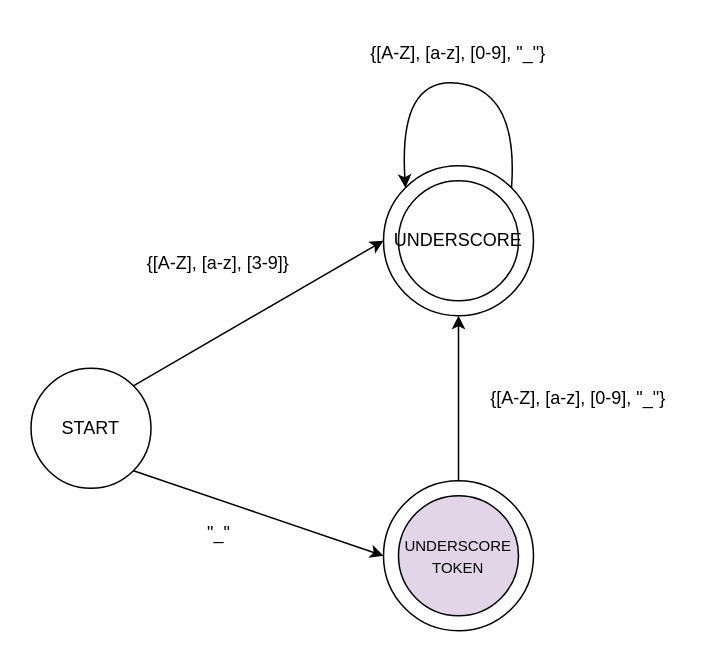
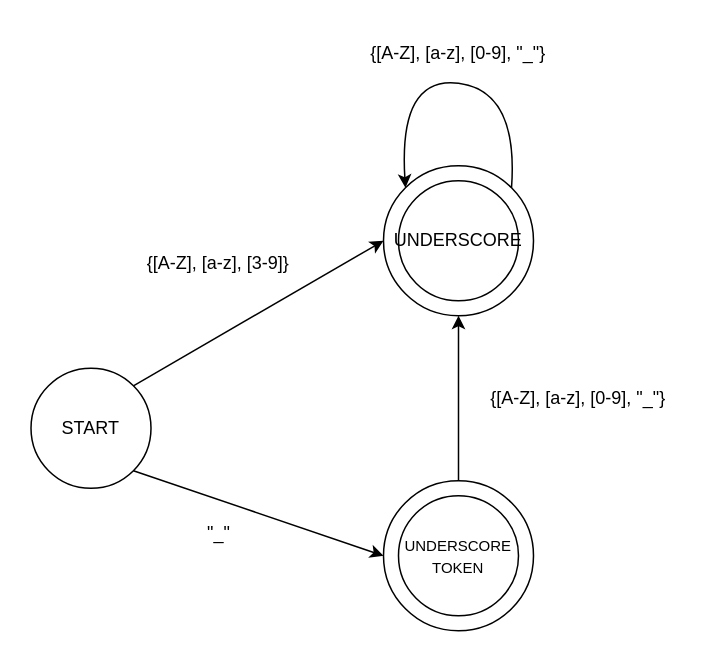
node "UNDERSCORE TOKEN": fillcolor #e1d5e7 -> #ffffff
